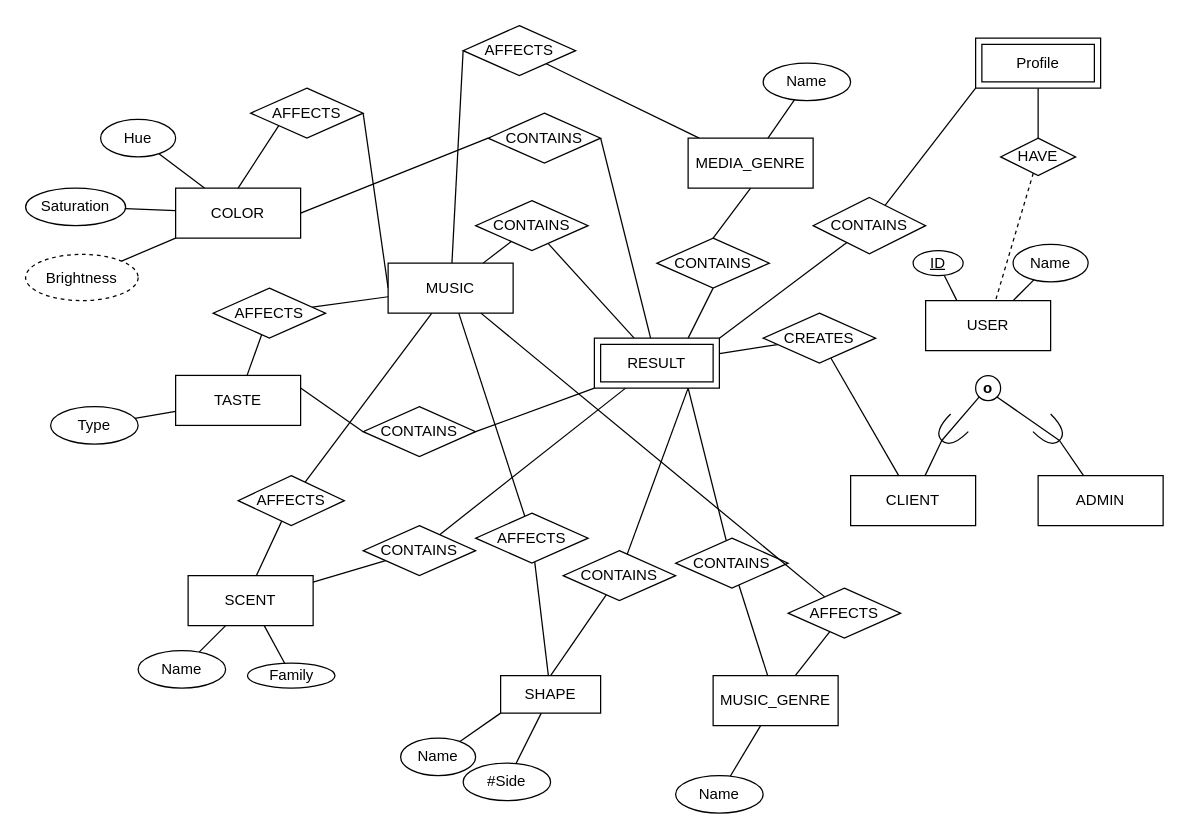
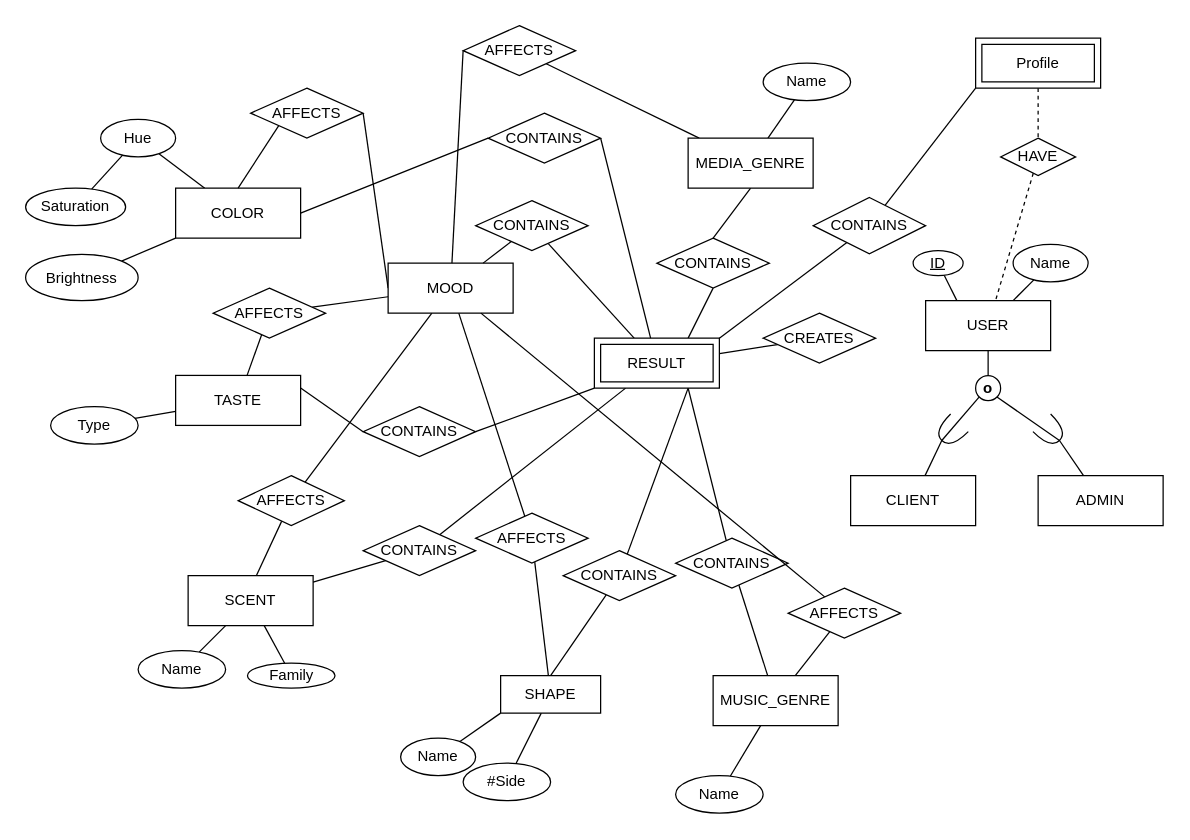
edge "Profile" -- "HAVE": style solid -> dashed
edge "Saturation" -- "COLOR": now "Saturation" -- "Hue"
node "Brightness": style dashed -> solid
node "MUSIC": label "MUSIC" -> "MOOD"
edge "USER" -- "o": added
edge "CREATES" -- "CLIENT": removed
